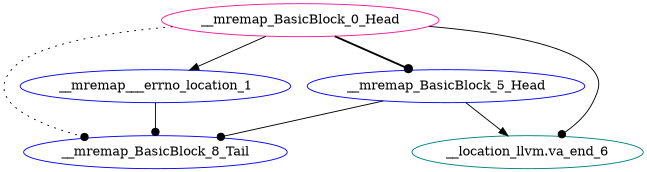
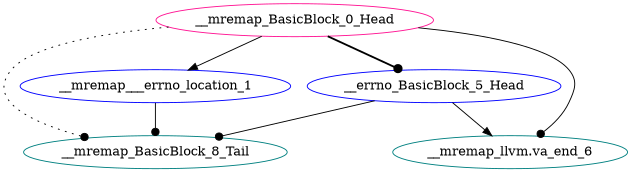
node "__mremap_BasicBlock_5_Head": label "__mremap_BasicBlock_5_Head" -> "__errno_BasicBlock_5_Head"
node "__mremap_BasicBlock_8_Tail": color blue -> teal
node "__location_llvm.va_end_6": label "__location_llvm.va_end_6" -> "__mremap_llvm.va_end_6"
